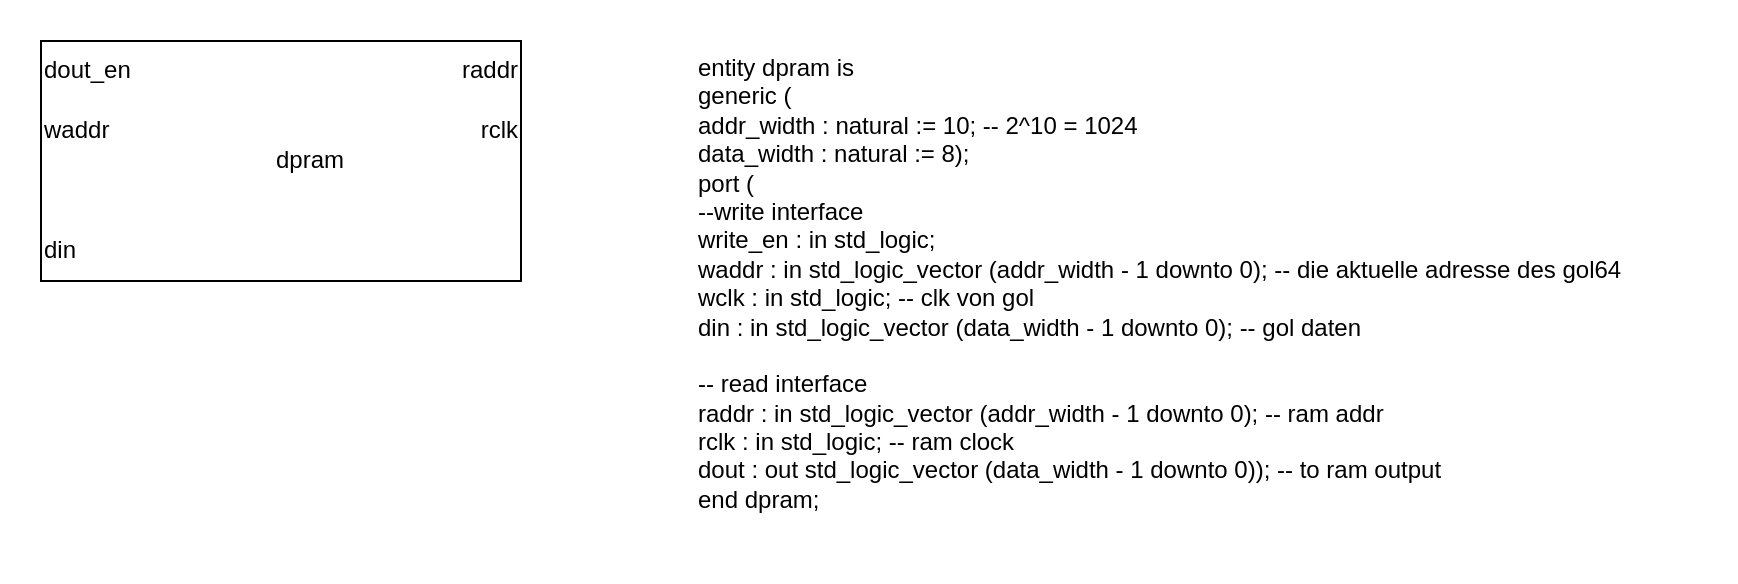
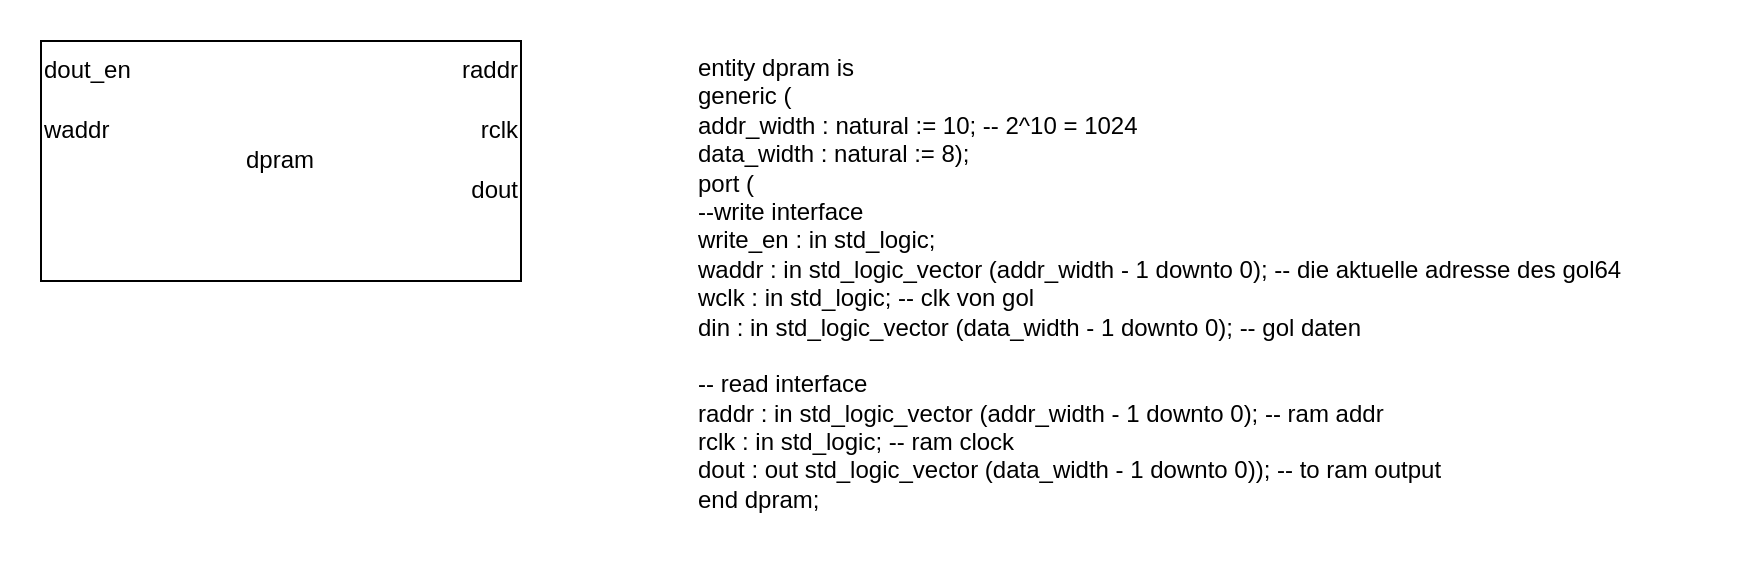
node "dpram": moved (311, 161) -> (281, 161)
node "dout": added
node "din": removed
